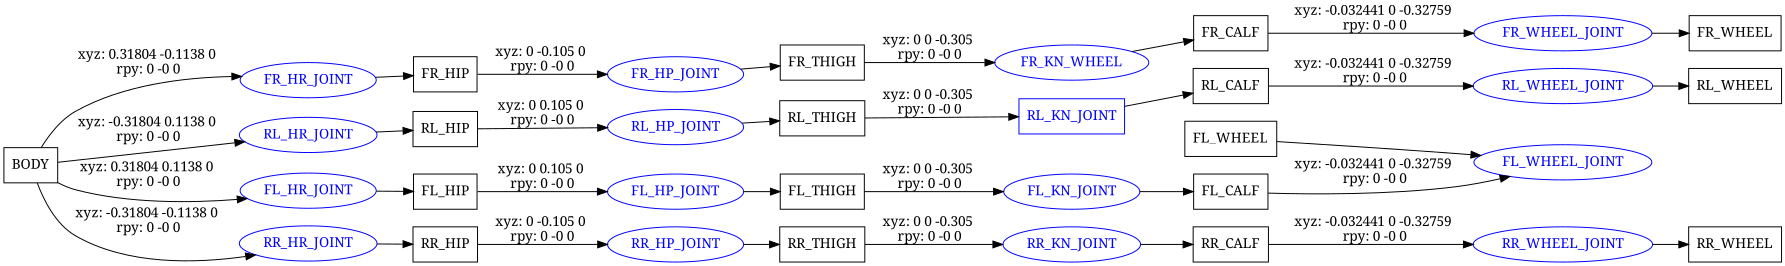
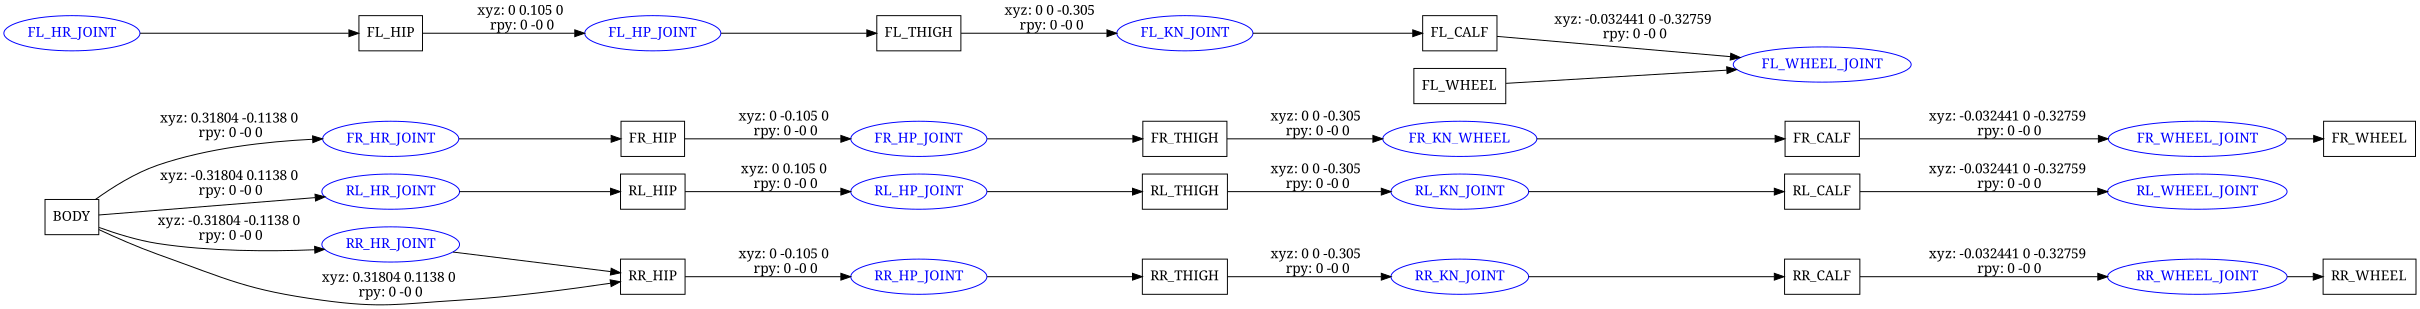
node "RL_WHEEL": removed
node "RL_KN_JOINT": shape box -> ellipse
edge "BODY" -> "FL_HR_JOINT": now "BODY" -> "RR_HIP"
